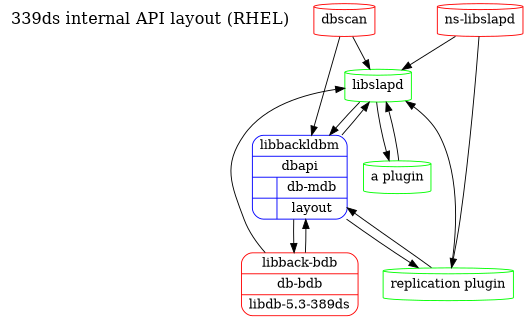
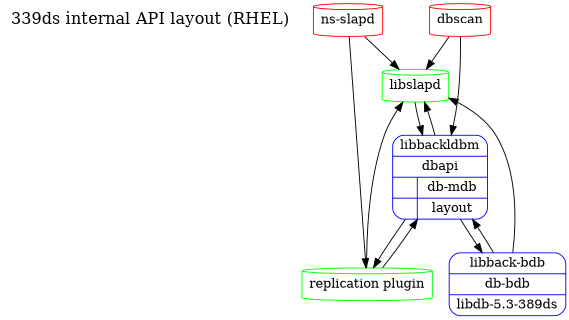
node "ns-libslapd": label "ns-libslapd" -> "ns-slapd"
node "a plugin": removed
node "libback-bdb": color red -> blue
